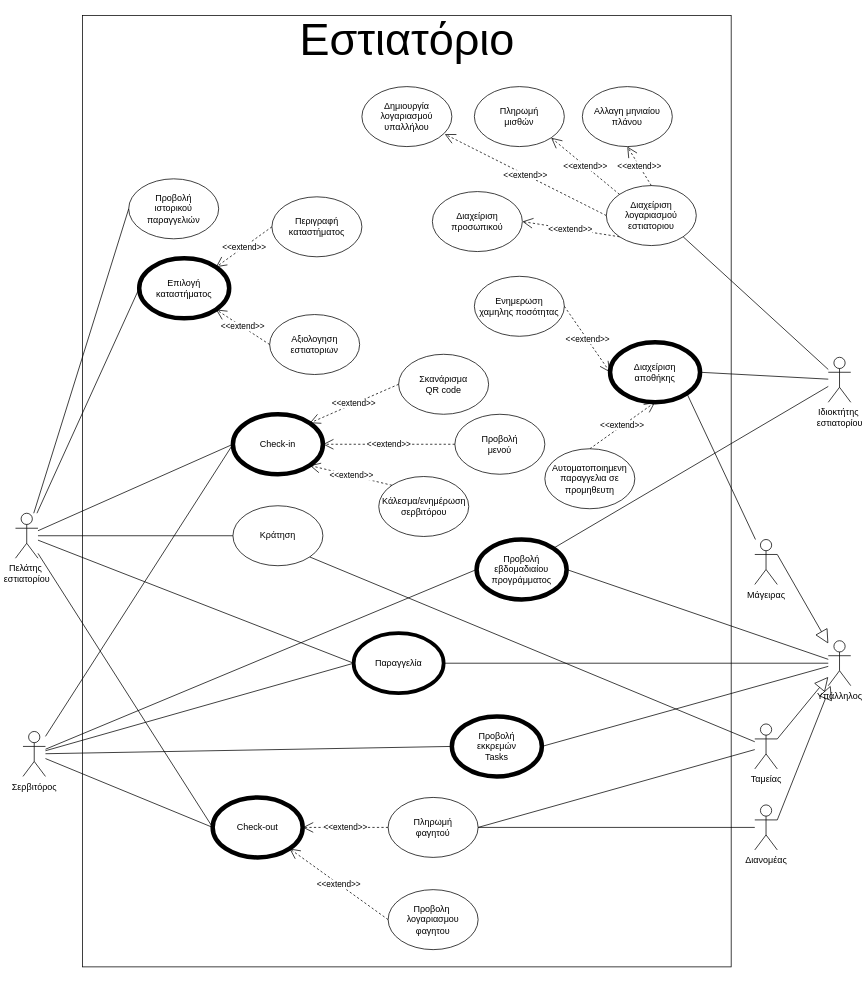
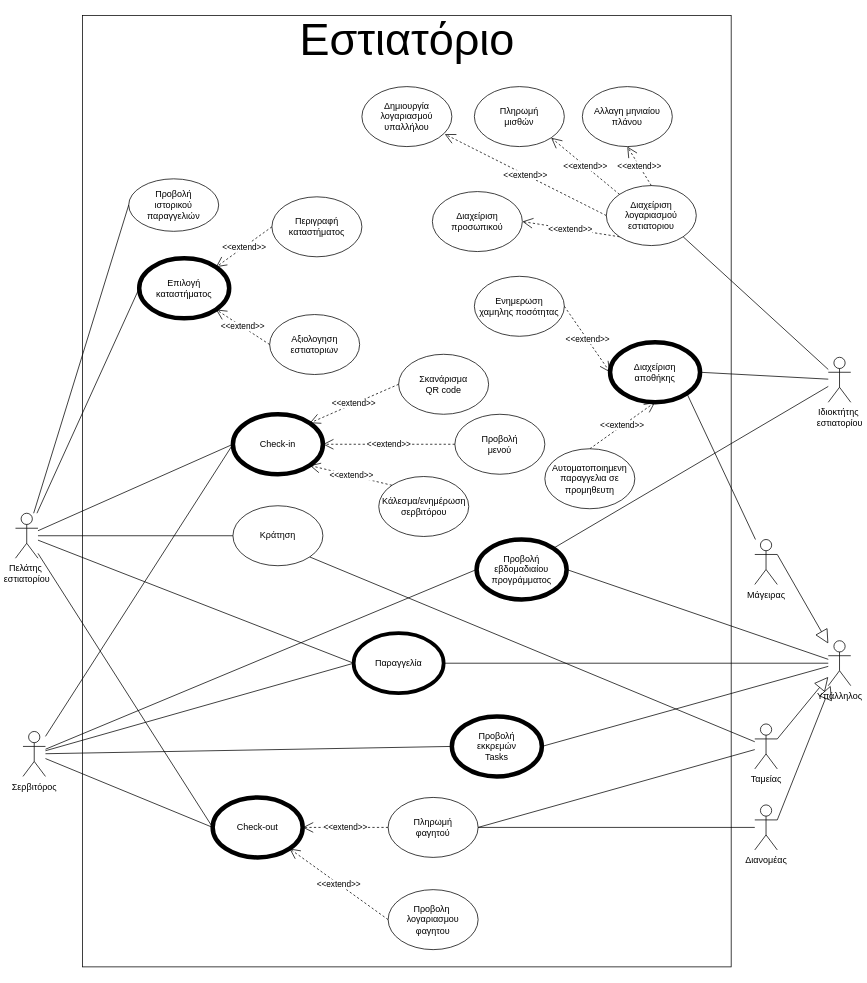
node "Προβολή ιστορικού παραγγελιών": size 90x60 -> 90x53
